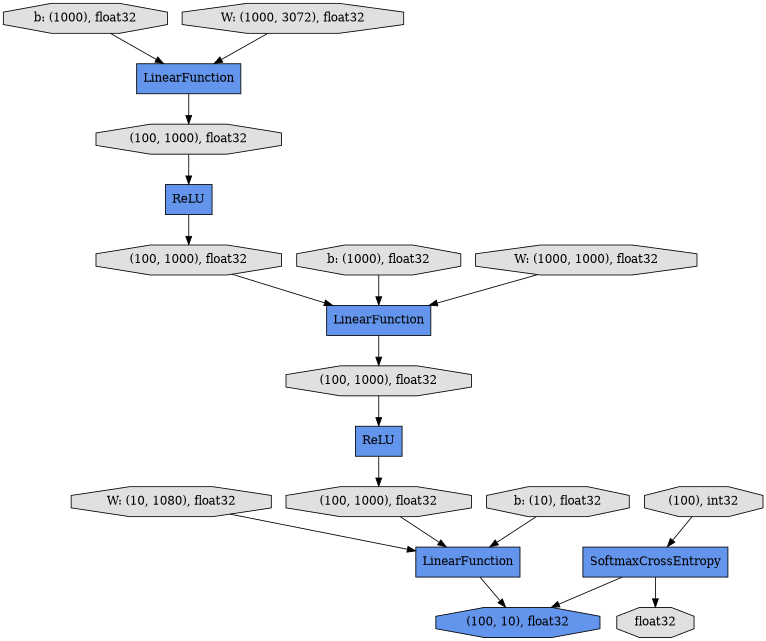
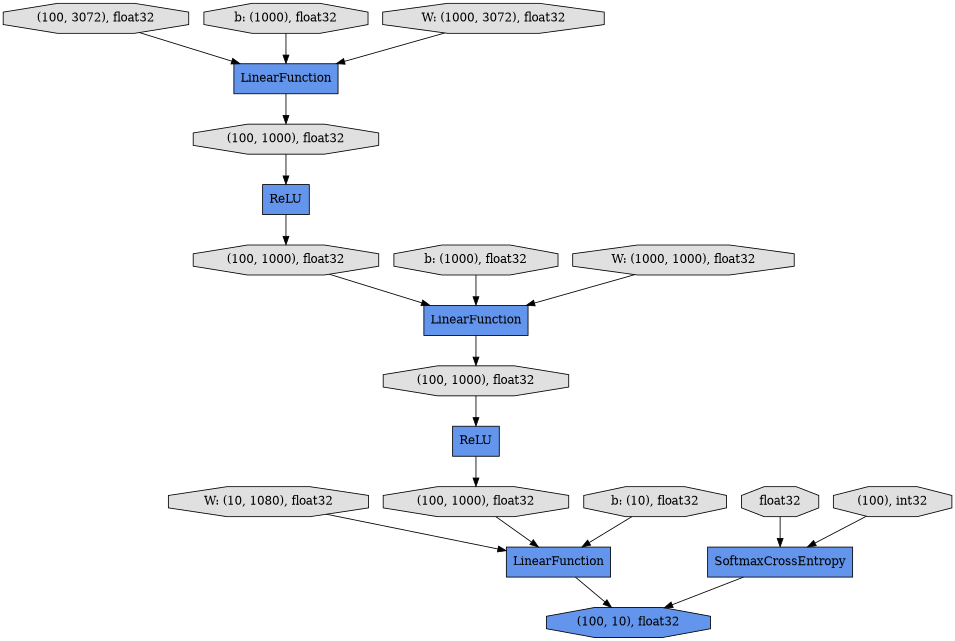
node "(100, 3072), float32": added
edge "SoftmaxCrossEntropy" -> "float32": reversed
